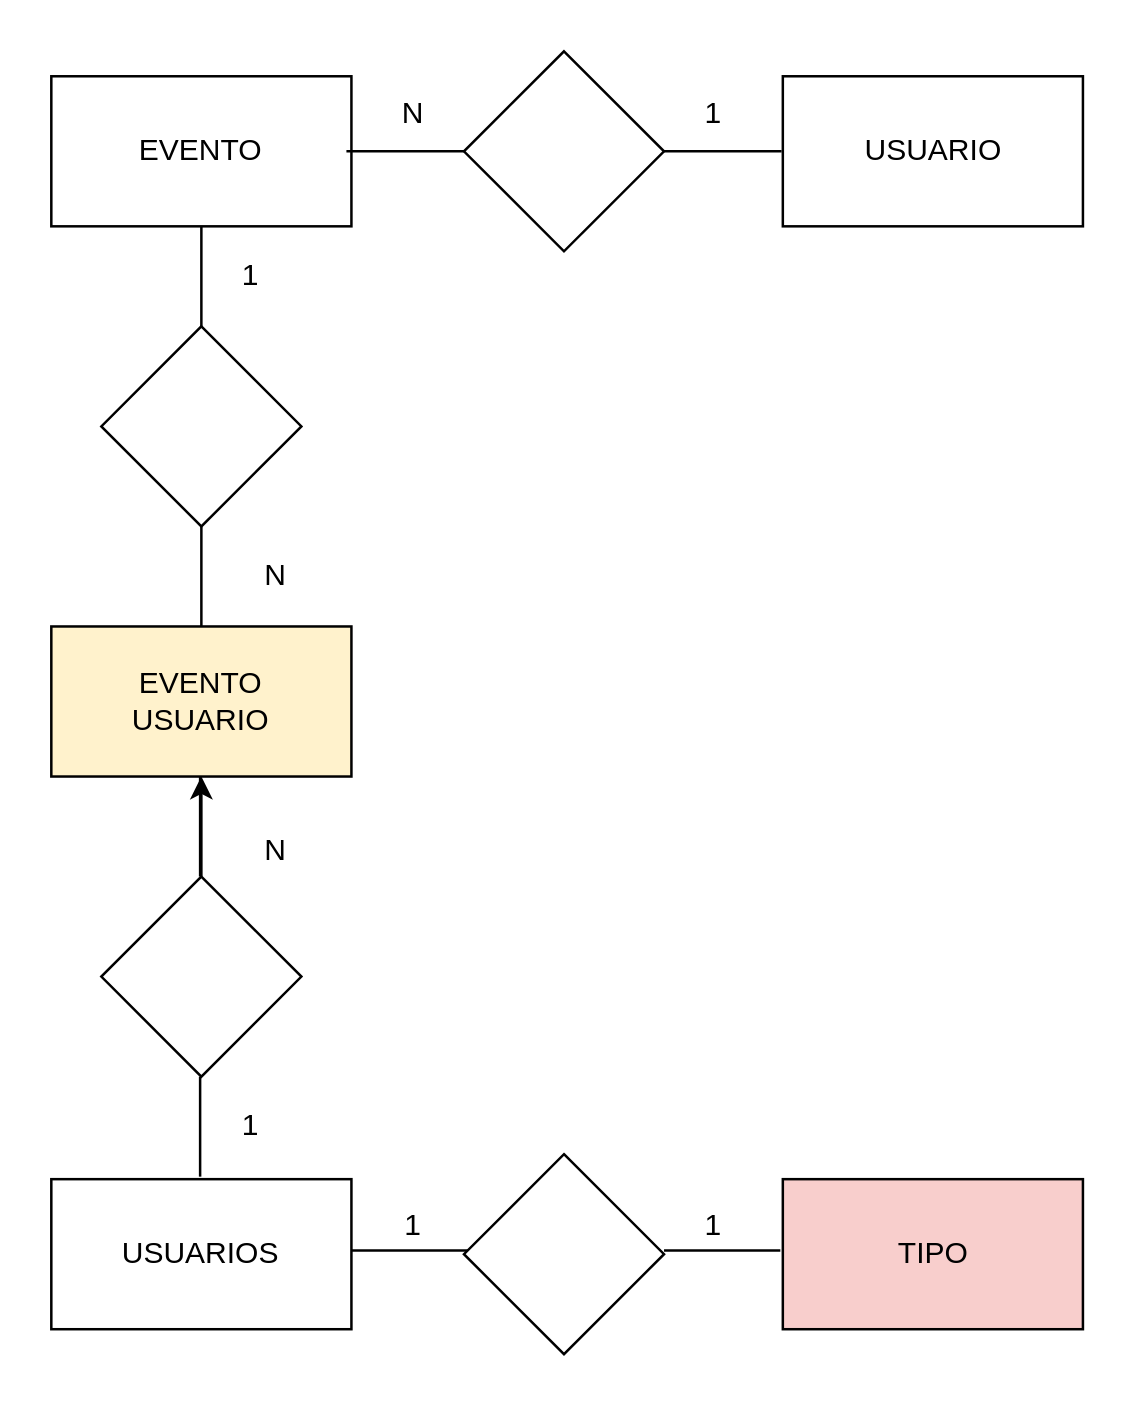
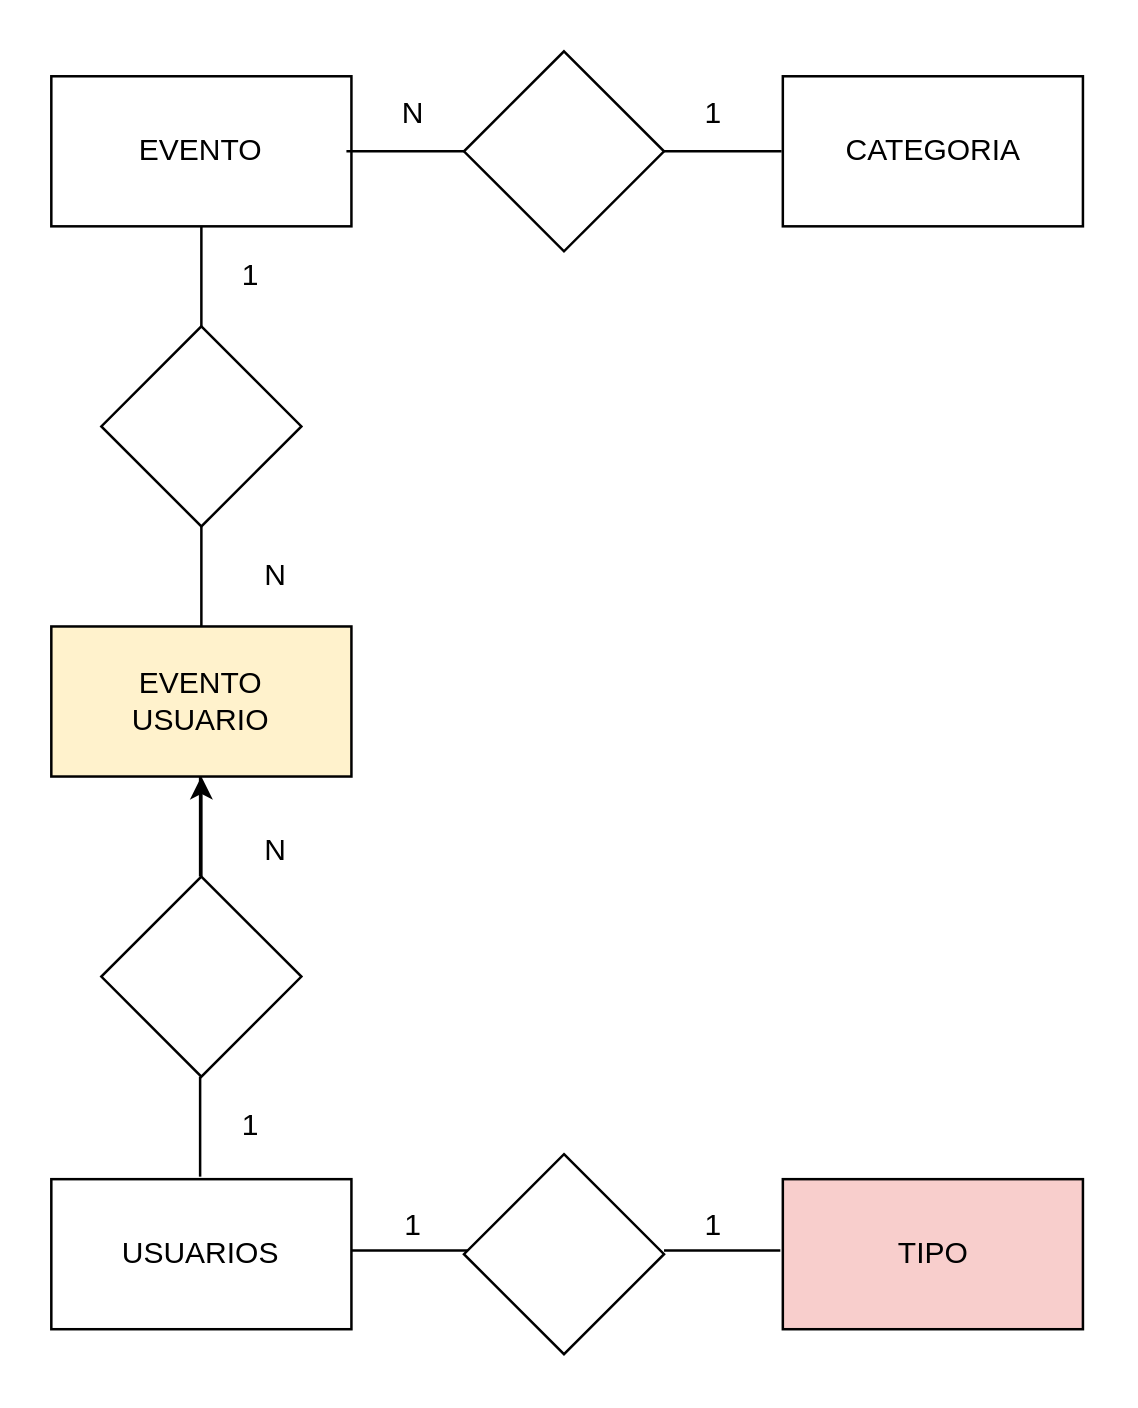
node "USUARIO": label "USUARIO" -> "CATEGORIA"
